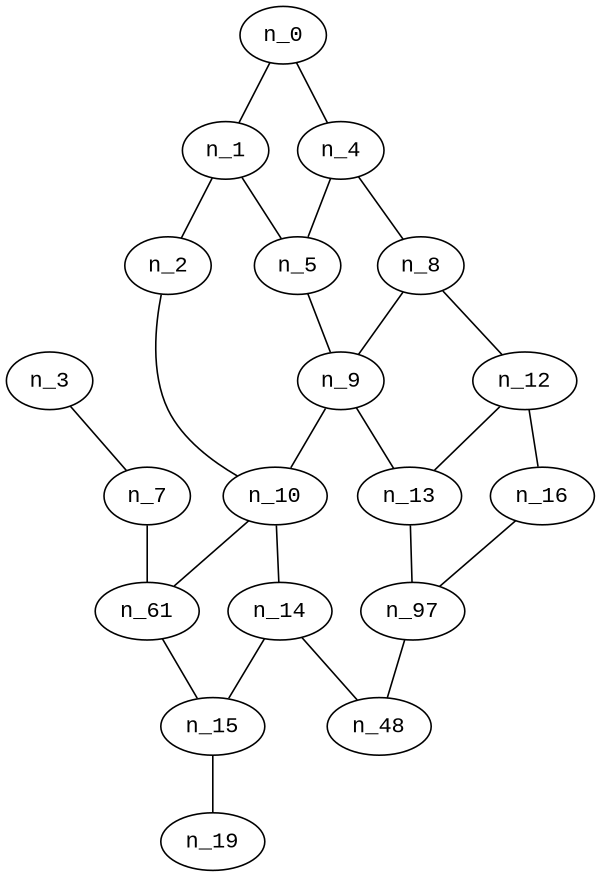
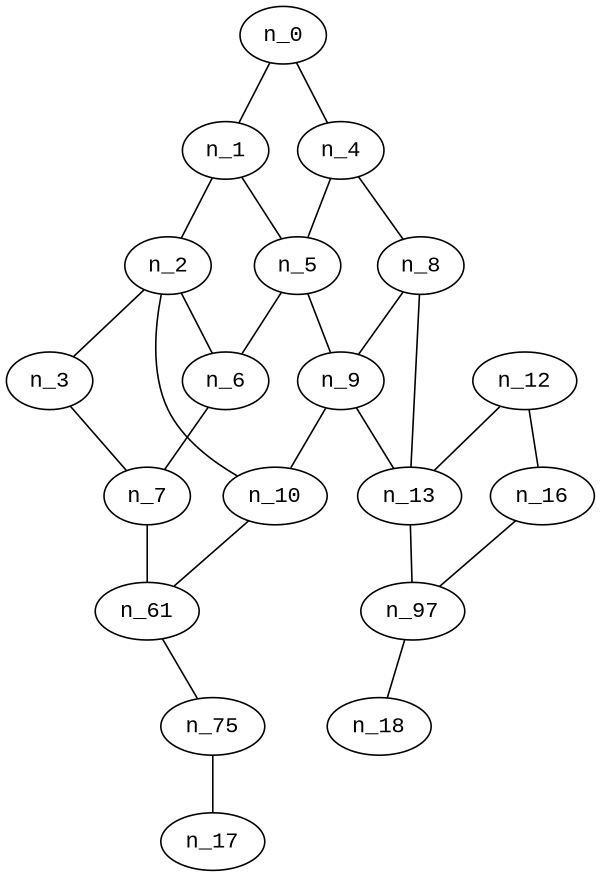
edge "n_2" -- "n_3": added
edge "n_8" -- "n_12": now "n_8" -- "n_13"
node "n_6": added
node "n_14": removed
node "n_15": label "n_15" -> "n_75"
node "n_48": label "n_48" -> "n_18"
node "n_19": label "n_19" -> "n_17"
